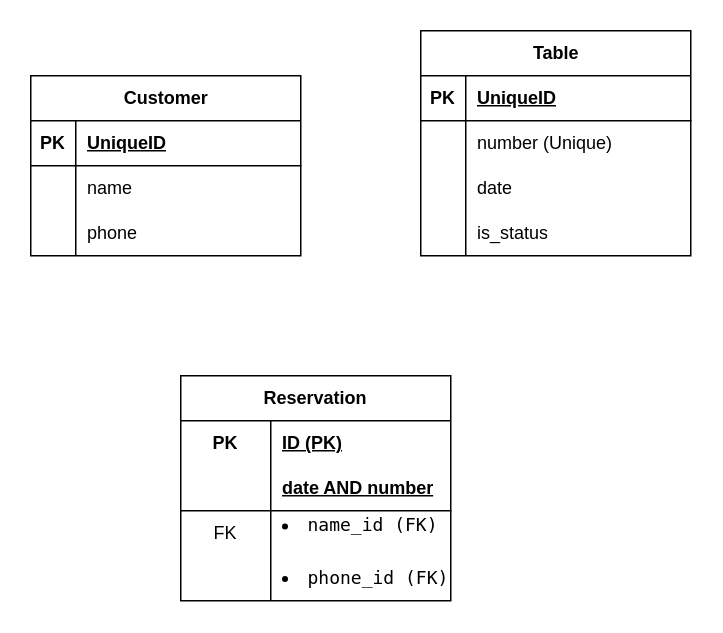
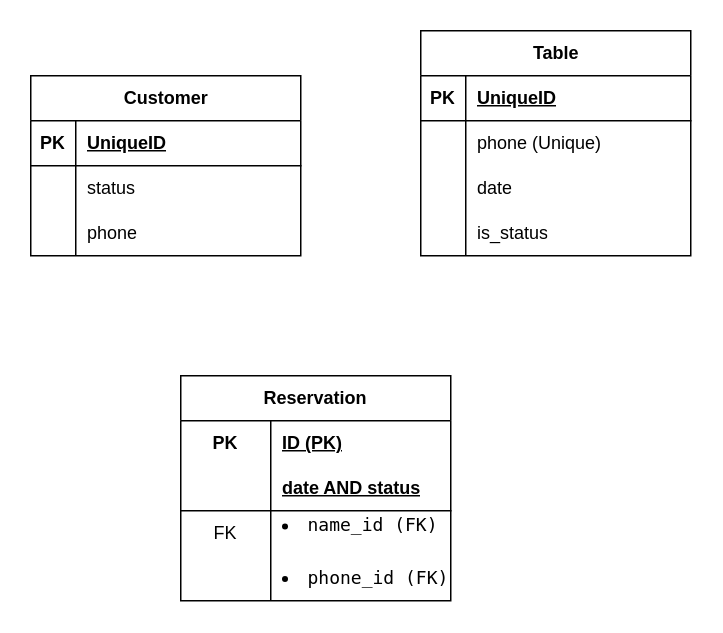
node "number (Unique)": label "number (Unique)" -> "phone (Unique)"
node "name": label "name" -> "status"
node "date AND number": label "date AND number" -> "date AND status"
